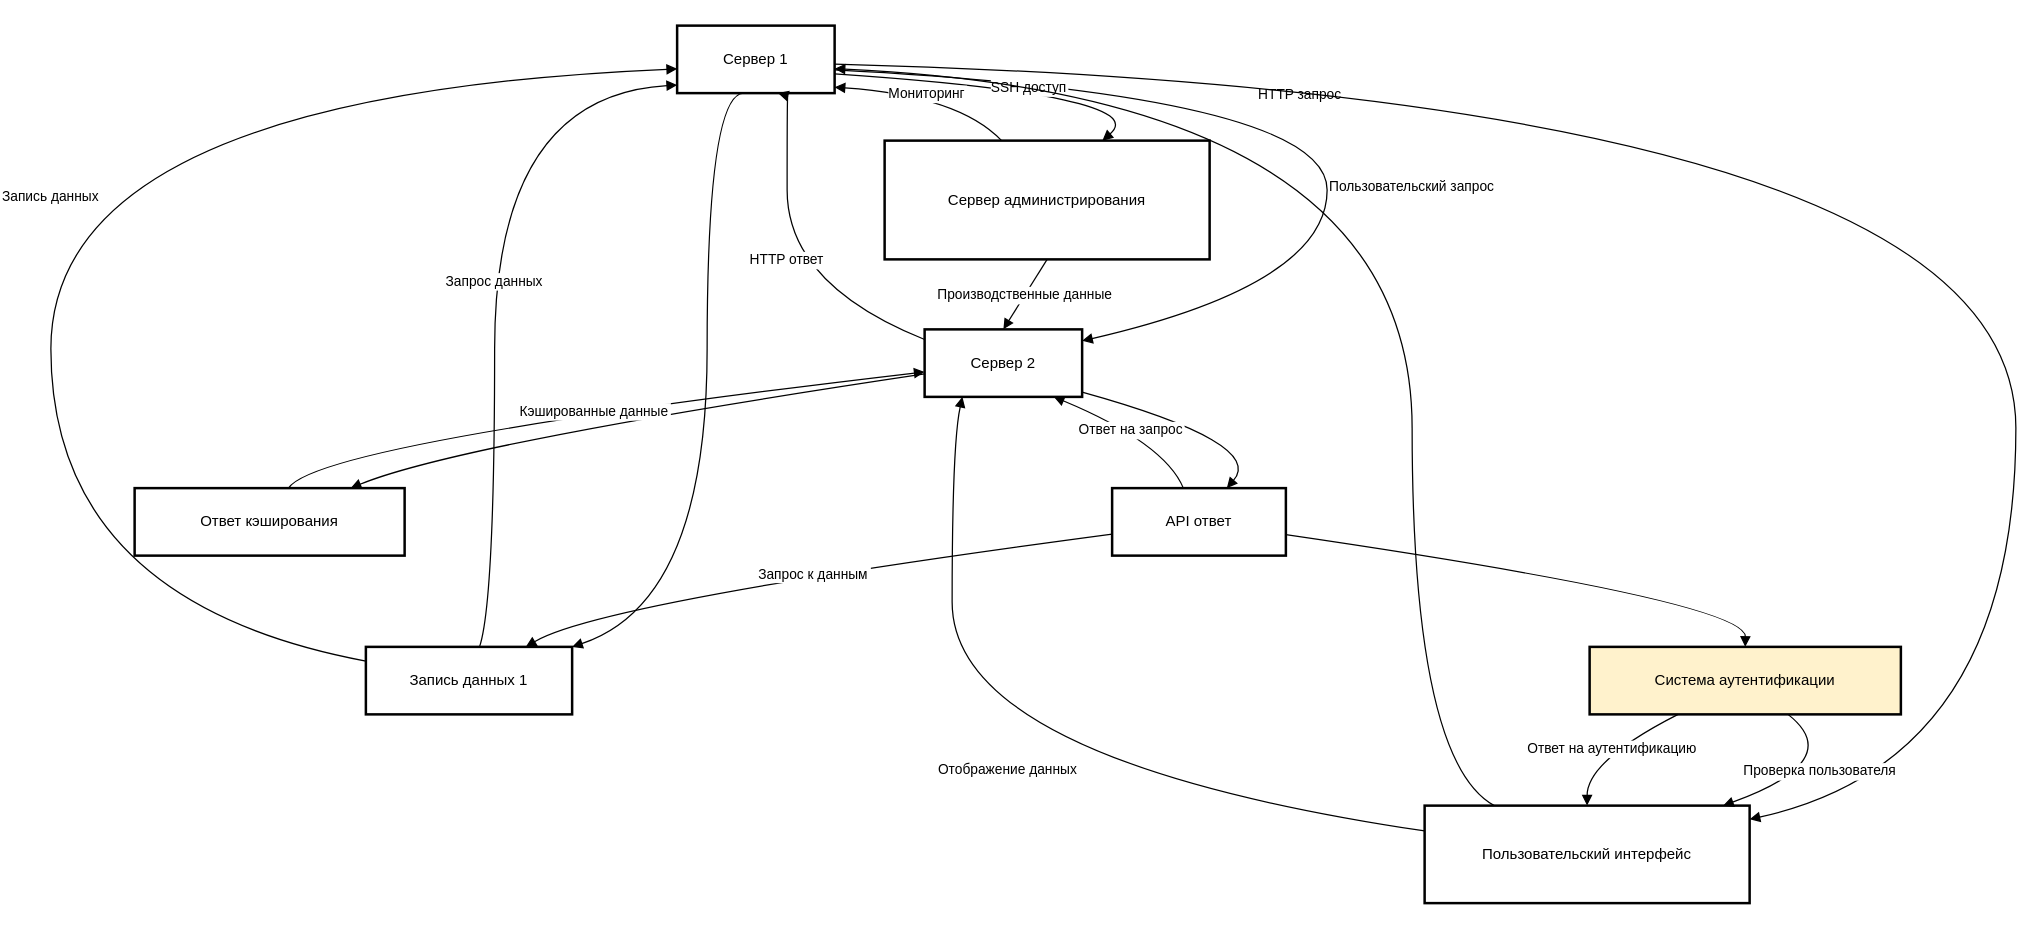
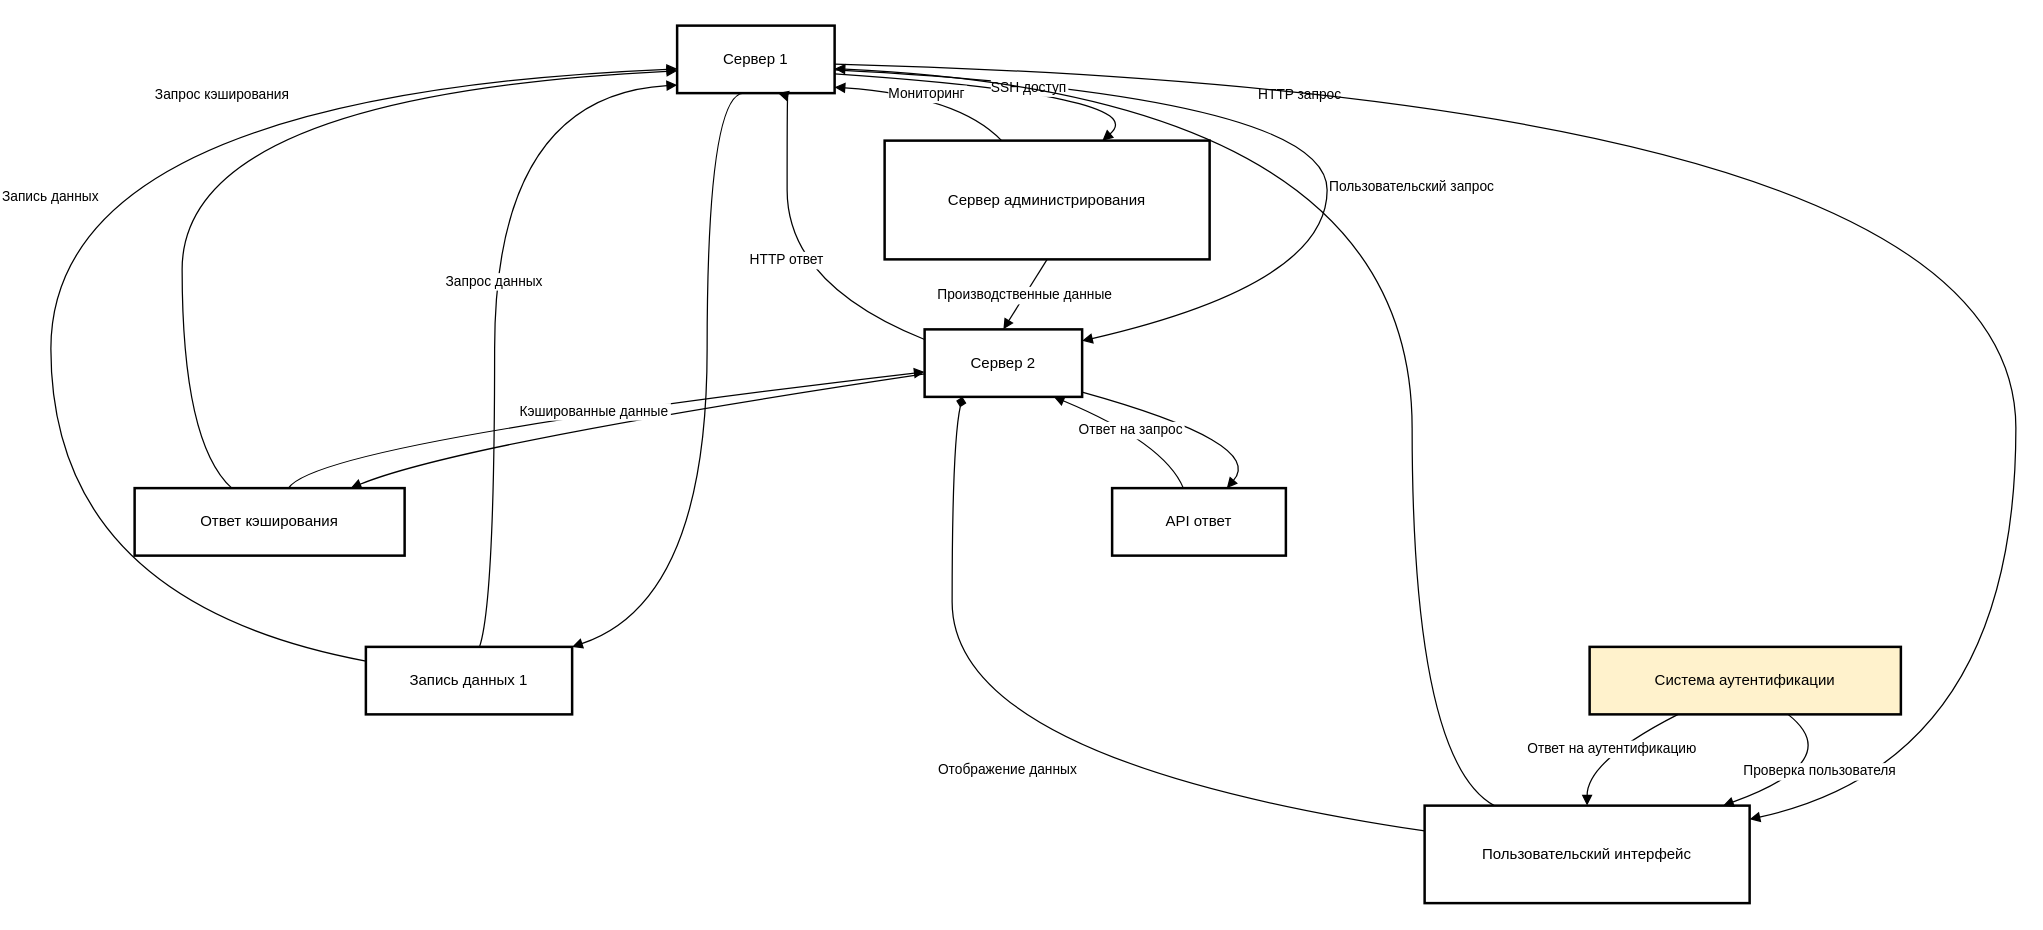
edge "Ответ кэширования" -> "Сервер 1": added, label "Запрос кэширования"
edge "Пользовательский интерфейс" -> "Сервер 2": arrowhead block -> diamond
edge "API ответ" -> "Запись данных 1": removed, label "Запрос к данным"
edge "API ответ" -> "Система аутентификации": removed
